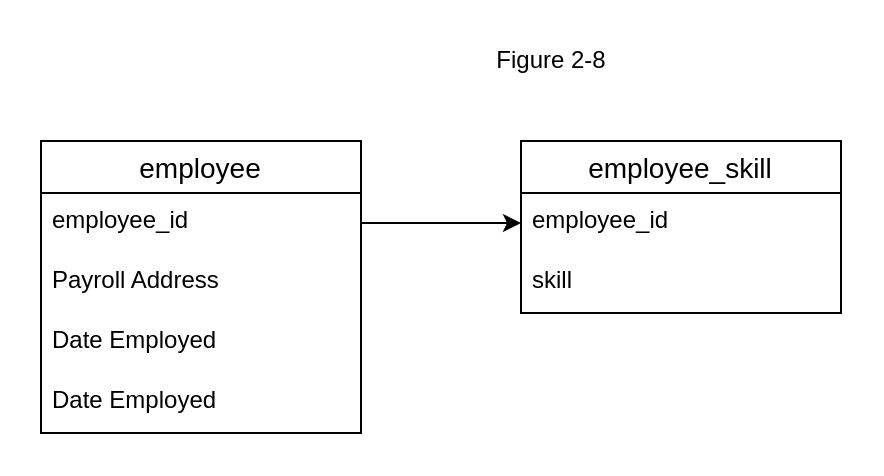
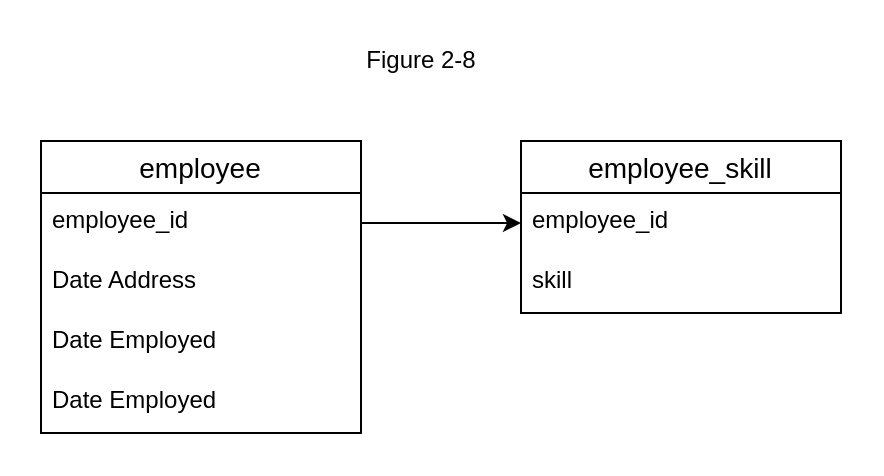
node "Figure 2-8": moved (551, 61) -> (421, 61)
node "Payroll Address": label "Payroll Address" -> "Date Address"
